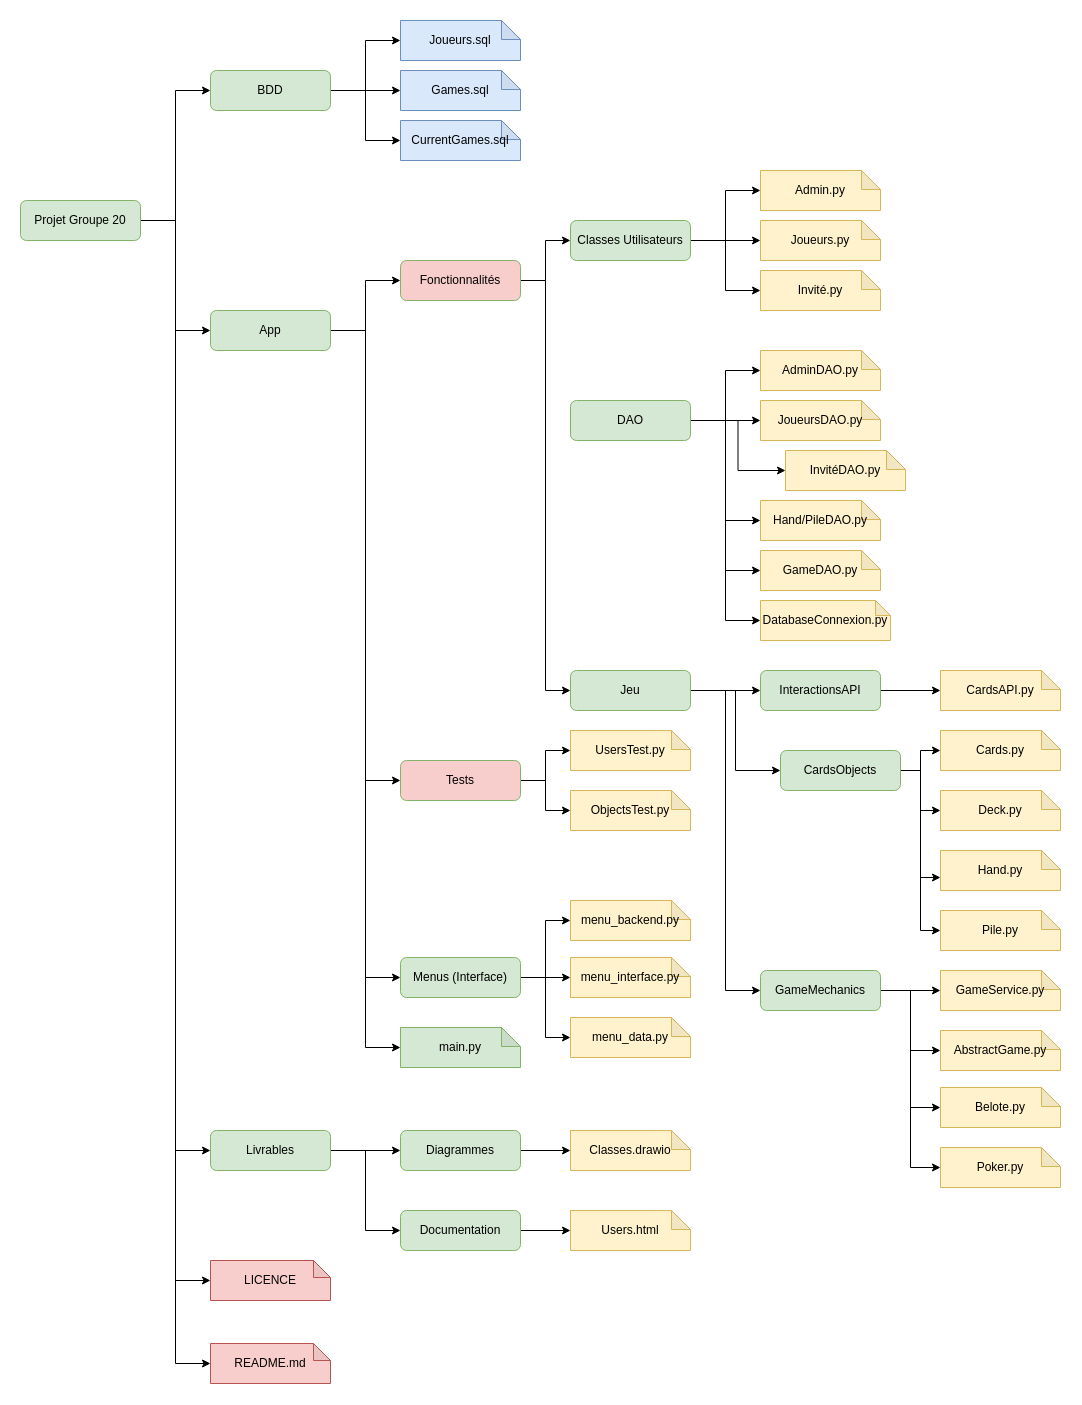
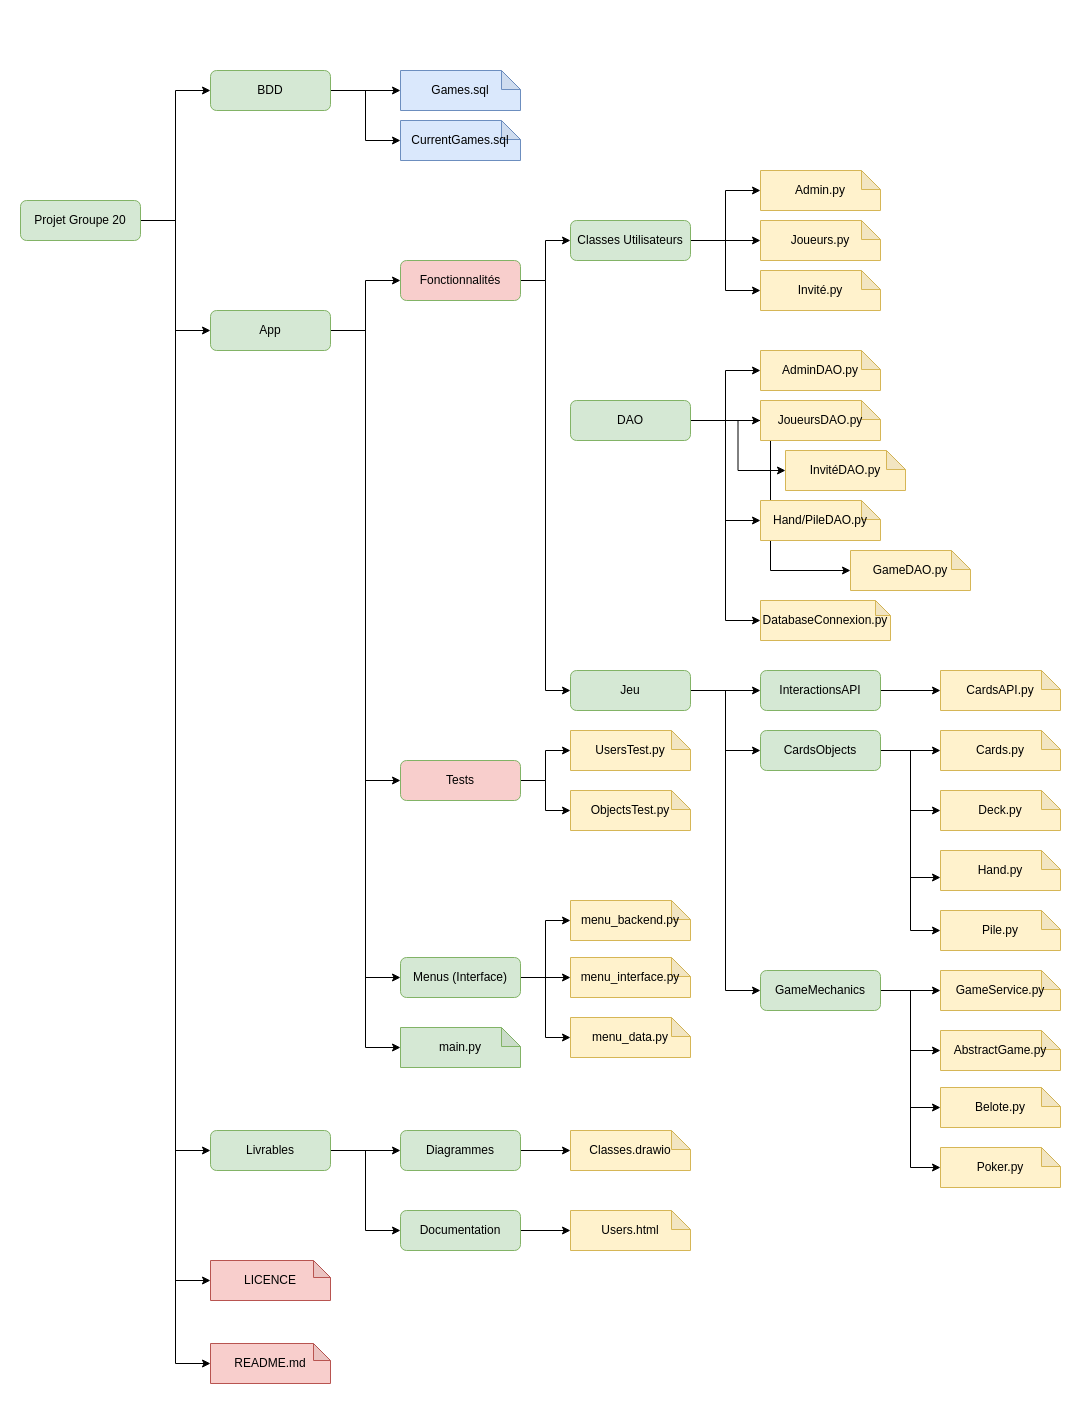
node "Joueurs.sql": removed
edge "BDD" -> "Joueurs.sql": removed
node "GameDAO.py": moved (821, 571) -> (911, 571)
node "CardsObjects": moved (841, 771) -> (821, 751)
